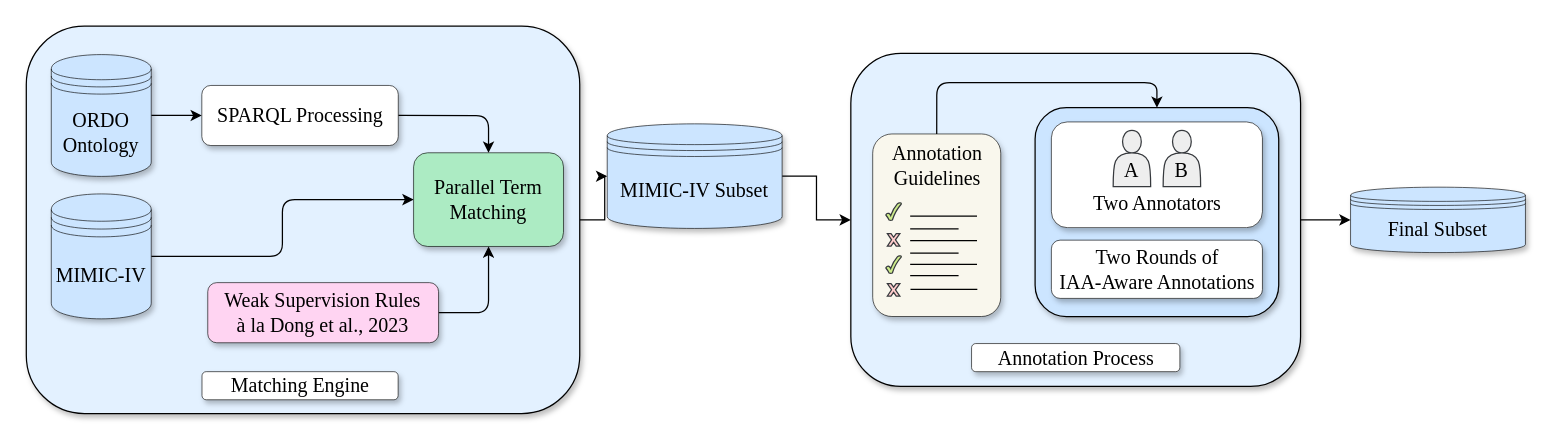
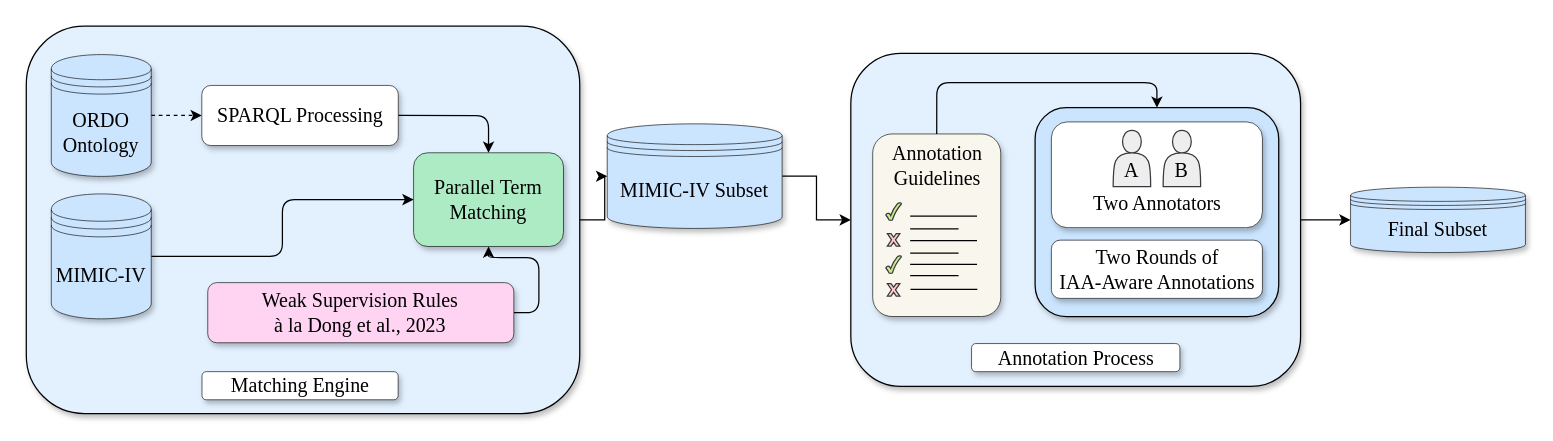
edge "ORDO Ontology" -> "SPARQL Processing": style solid -> dashed
node "Weak Supervision Rules à la Dong et al., 2023": size 231x60 -> 306x60
